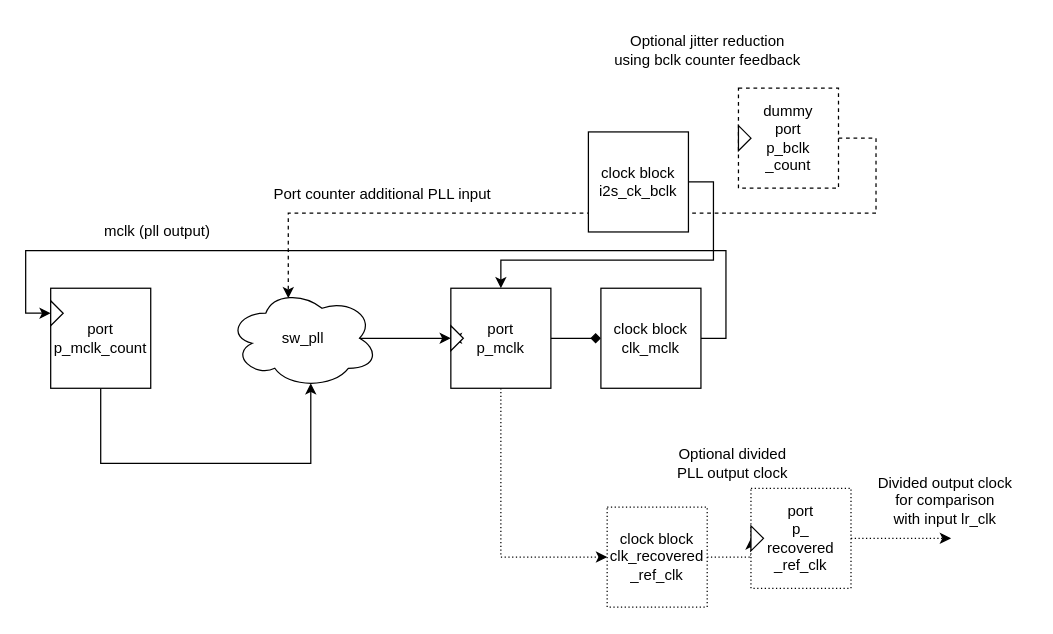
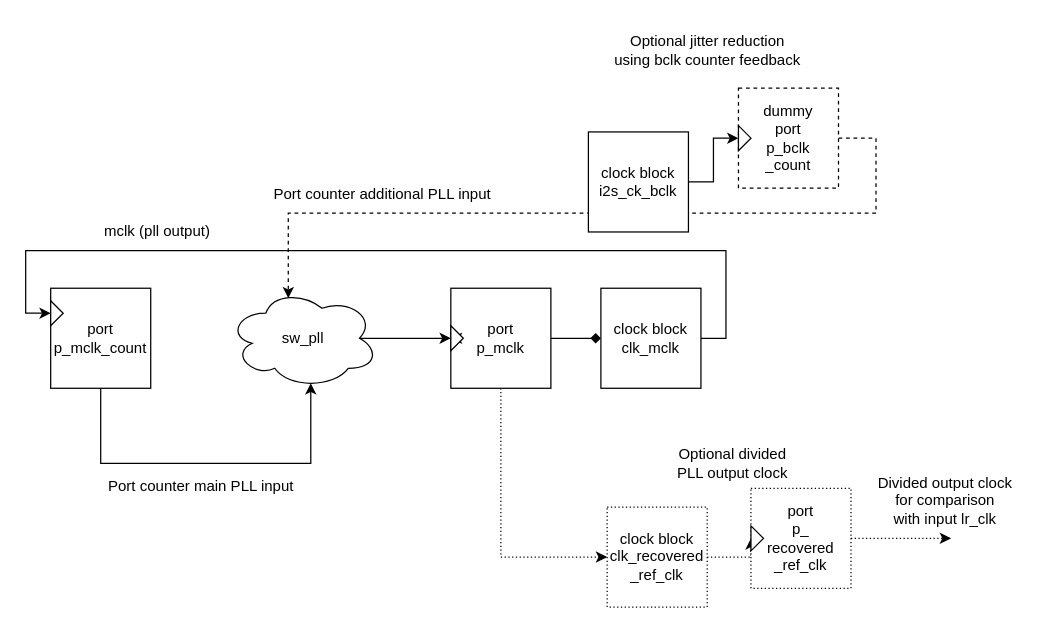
edge "clock block i2s_ck_bclk" -> "port p_mclk": now "clock block i2s_ck_bclk" -> "dummy port p_bclk _count"
node "Port counter main PLL input": added
